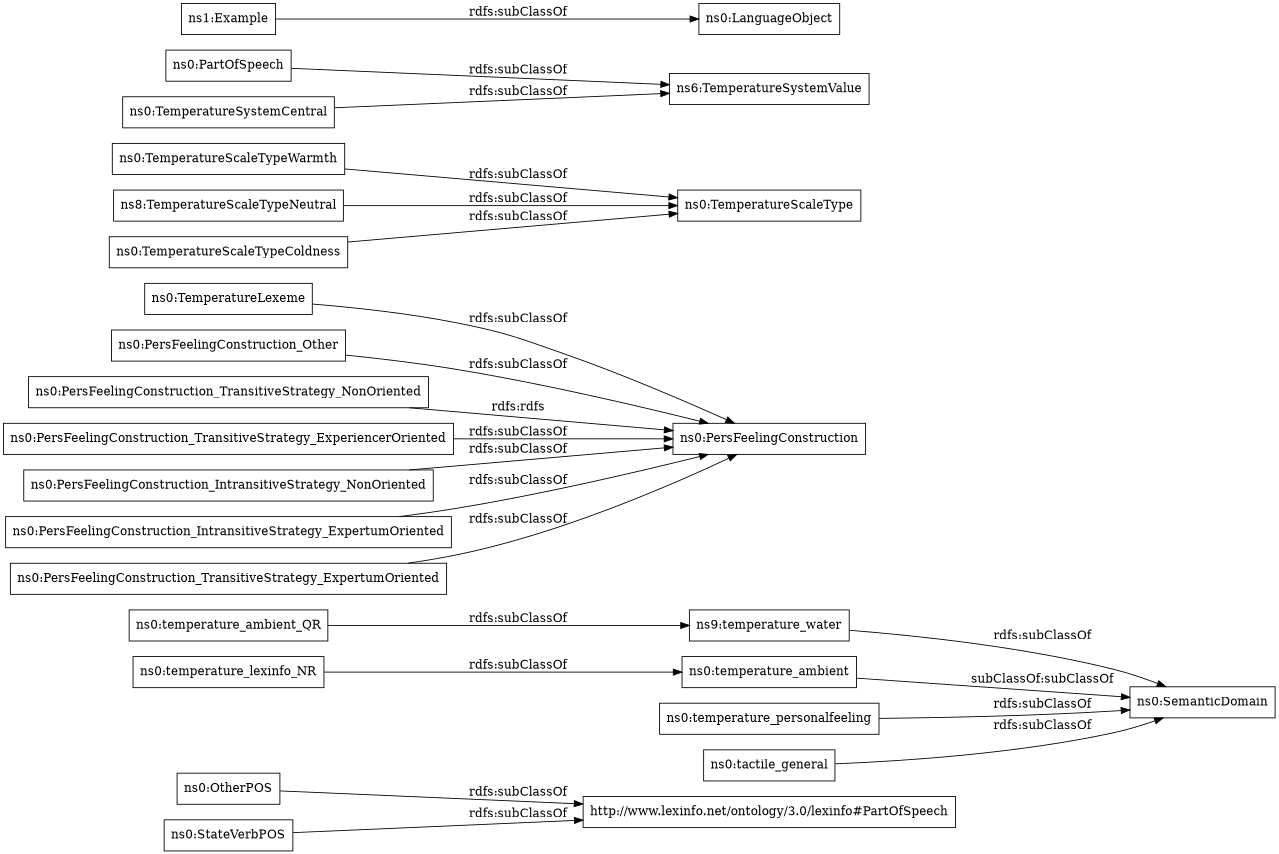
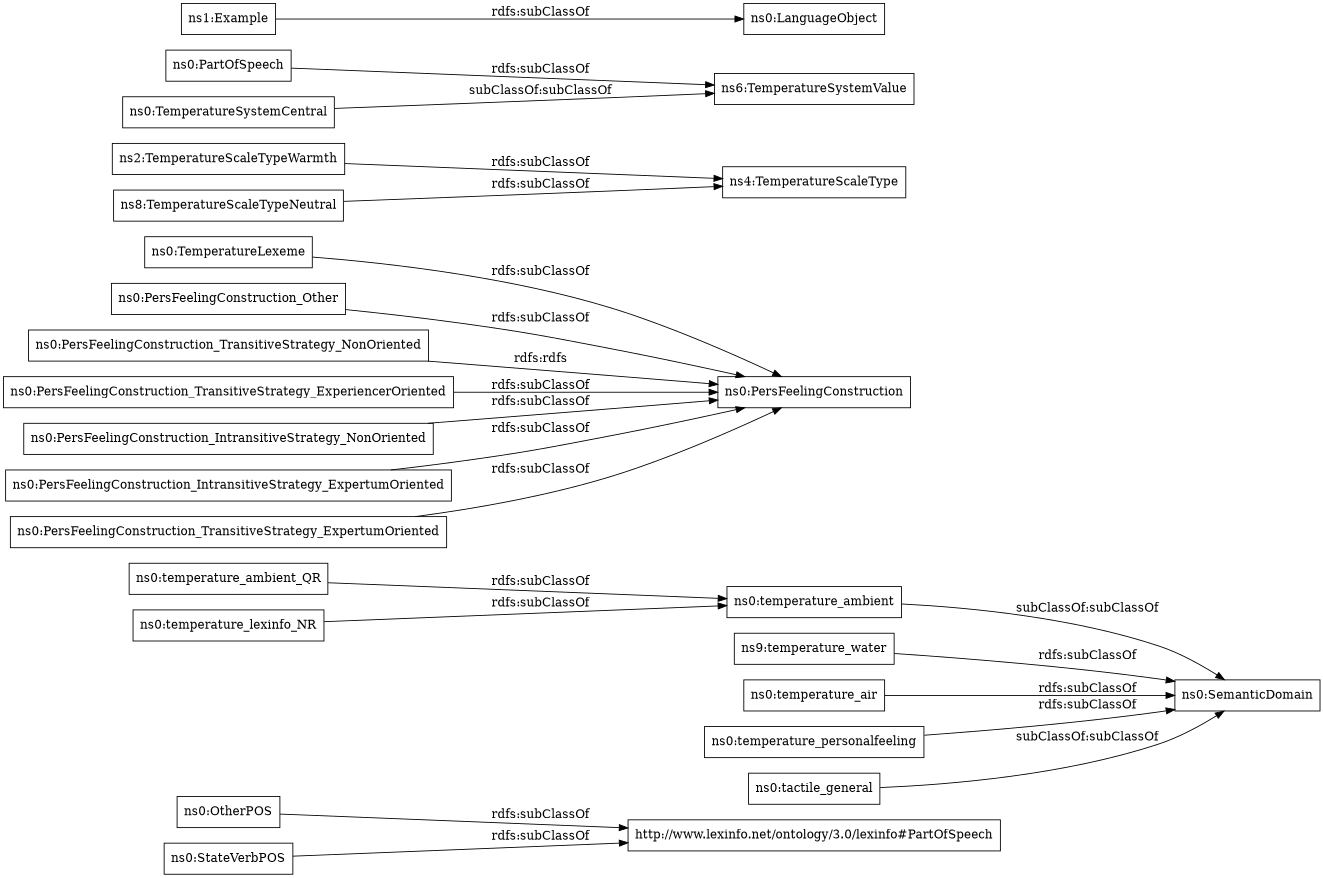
edge "ns0:TemperatureSystemCentral" -> "ns6:TemperatureSystemValue": label "rdfs:subClassOf" -> "subClassOf:subClassOf"
node "ns0:TemperatureScaleTypeWarmth": label "ns0:TemperatureScaleTypeWarmth" -> "ns2:TemperatureScaleTypeWarmth"
node "ns0:TemperatureScaleType": label "ns0:TemperatureScaleType" -> "ns4:TemperatureScaleType"
node "ns0:TemperatureScaleTypeColdness": removed
edge "ns0:temperature_ambient_QR" -> "ns9:temperature_water": now "ns0:temperature_ambient_QR" -> "ns0:temperature_ambient"
node "ns0:temperature_air": added
edge "ns0:tactile_general" -> "ns0:SemanticDomain": label "rdfs:subClassOf" -> "subClassOf:subClassOf"
